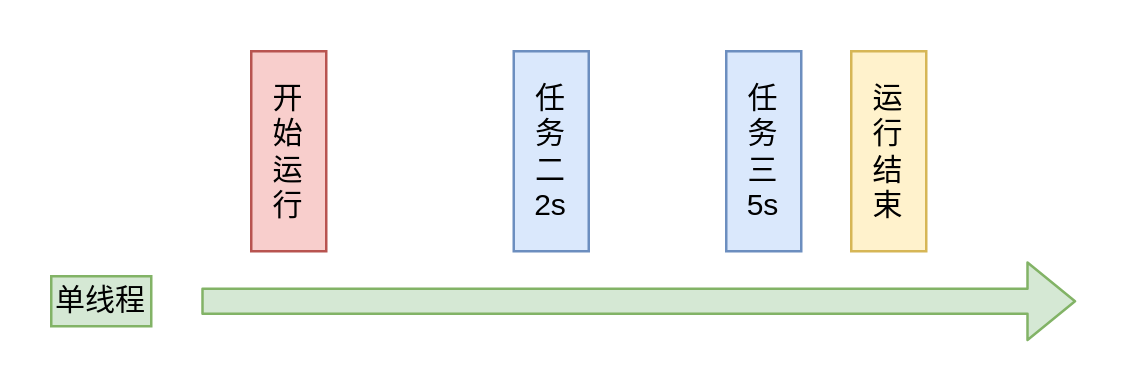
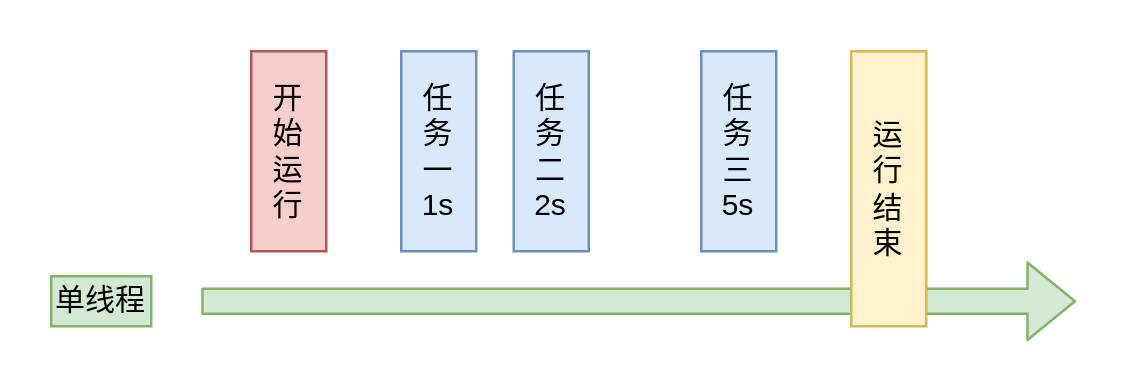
node "任 务 一 1s": added
node "任 务 三 5s": moved (764, 151) -> (739, 151)
node "运 行 结 束": size 75x200 -> 75x275
